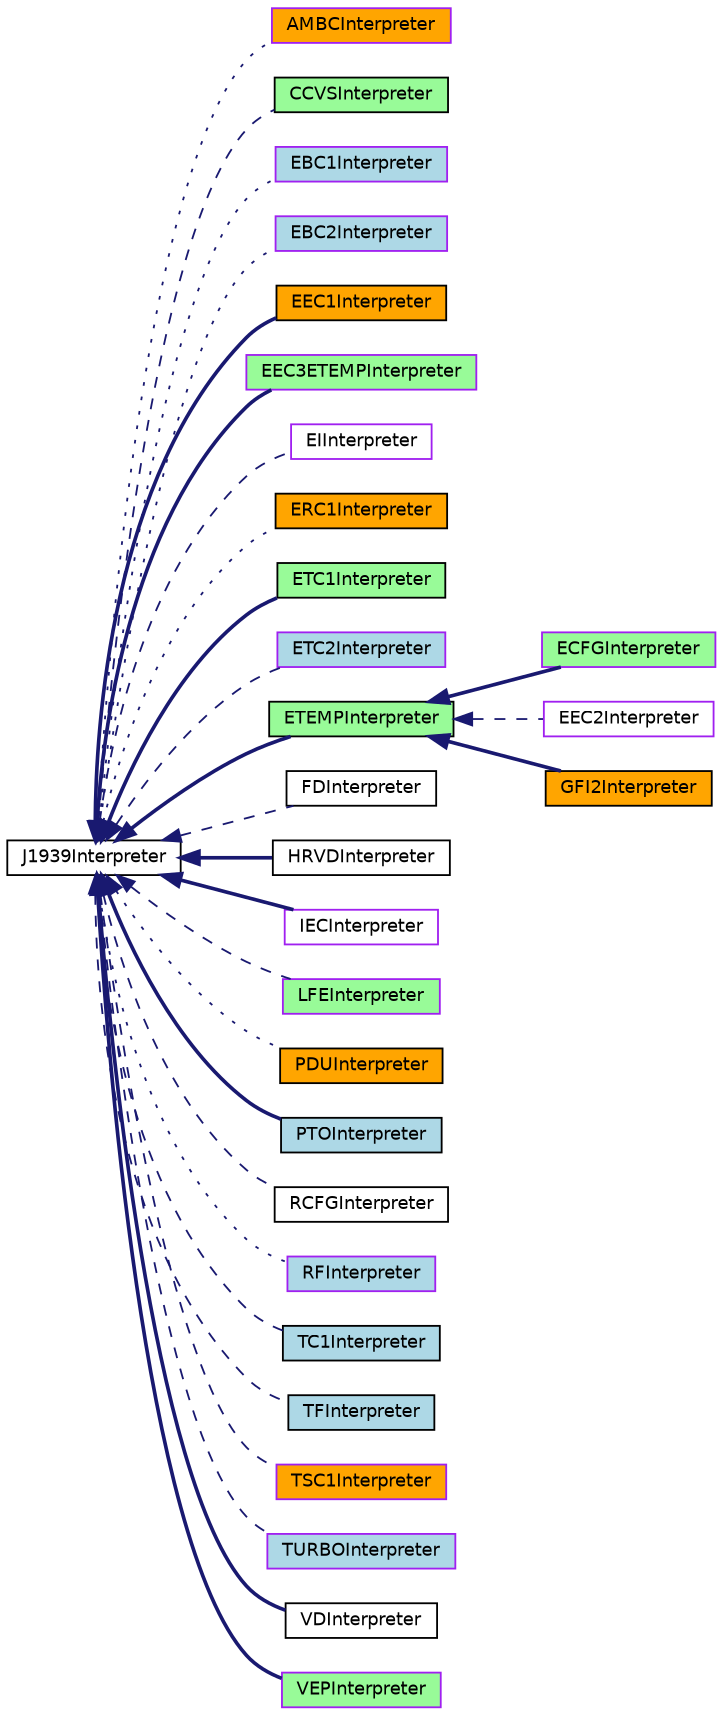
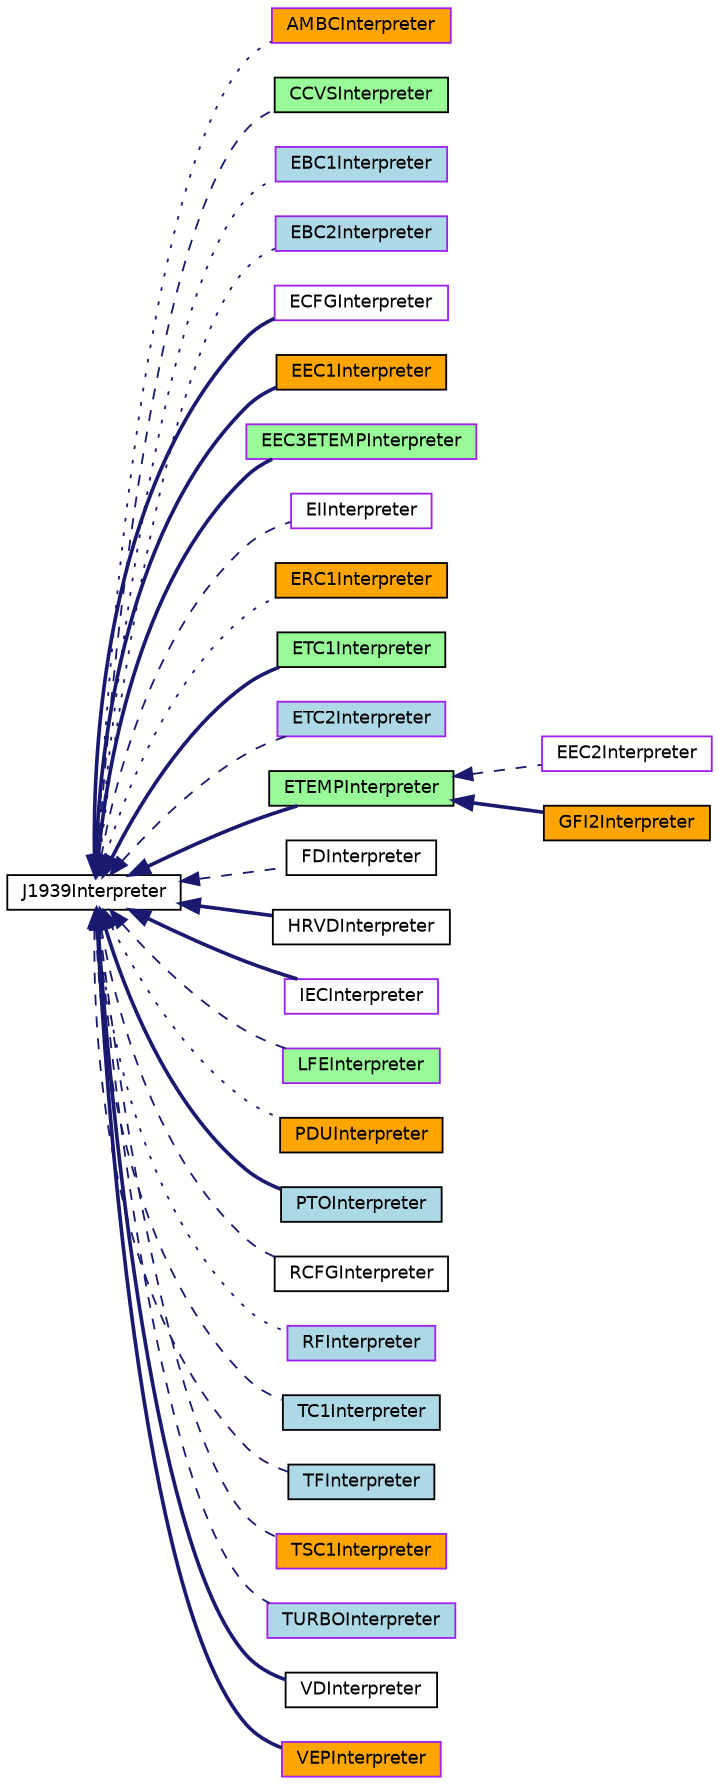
node "ECFGInterpreter": fillcolor palegreen -> white
edge "ECFGInterpreter" -> "ETEMPInterpreter": now "ECFGInterpreter" -> "J1939Interpreter"
node "VEPInterpreter": fillcolor palegreen -> orange
